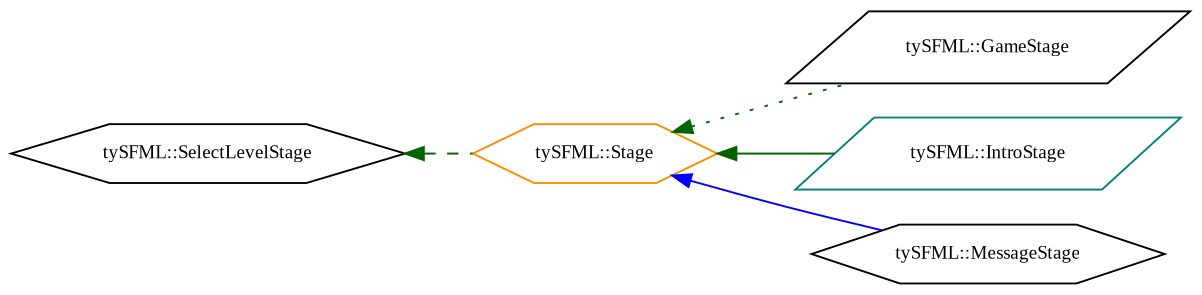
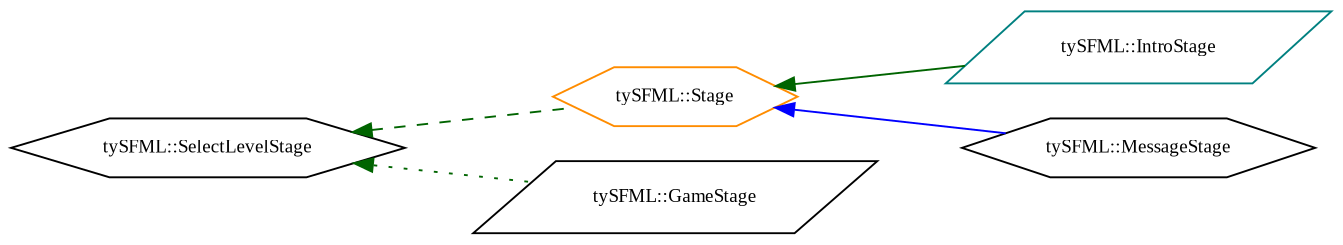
edge "tySFML::GameStage" -> "tySFML::Stage": now "tySFML::GameStage" -> "tySFML::SelectLevelStage"
